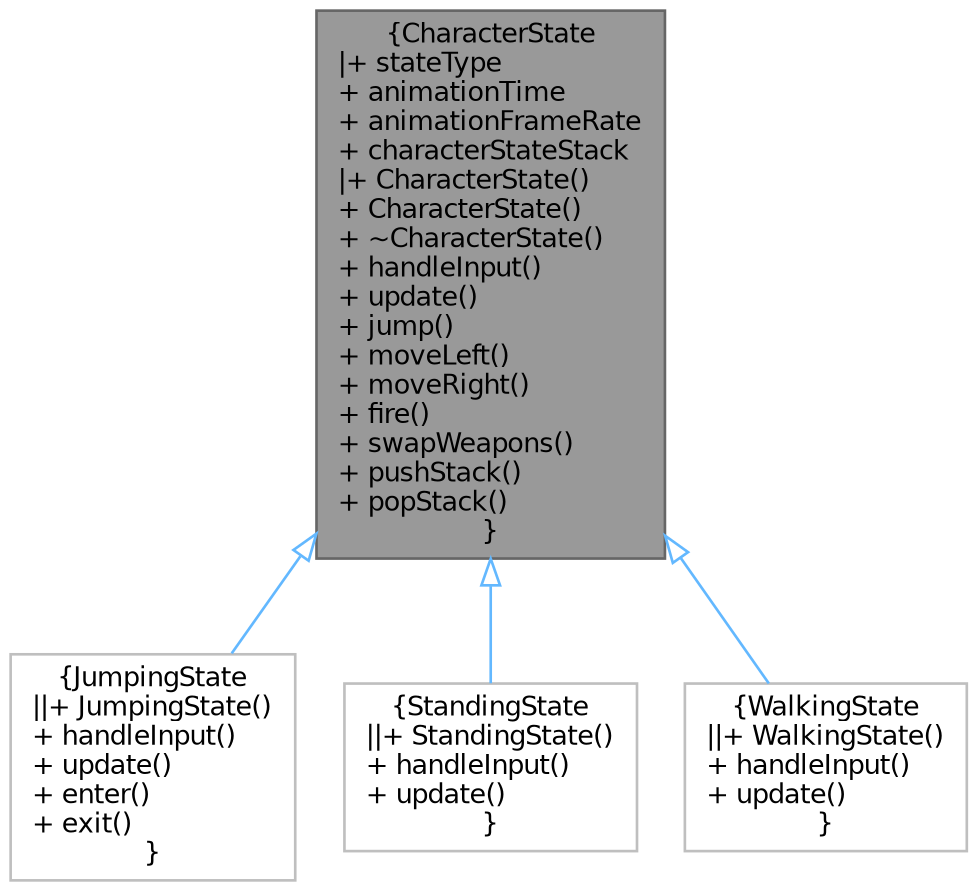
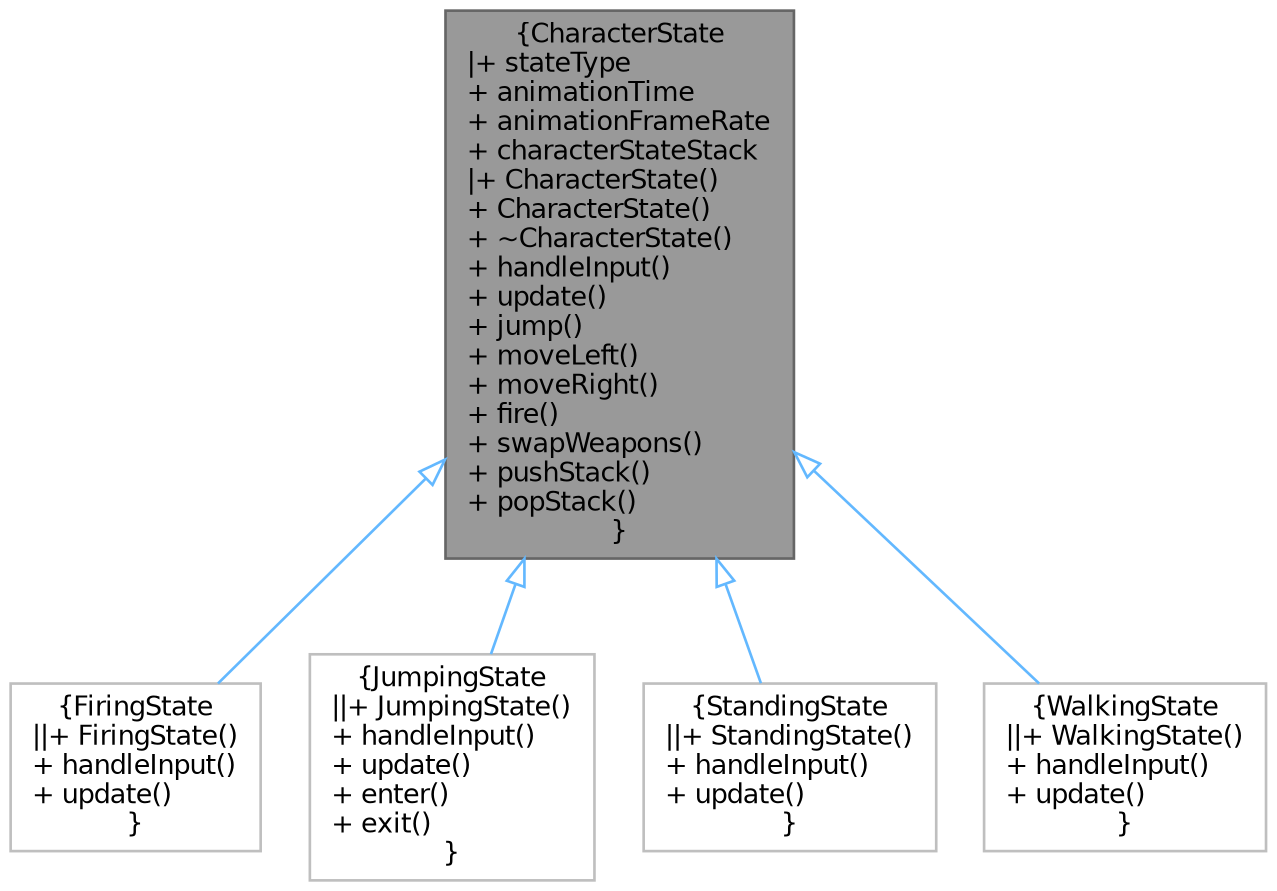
node "{FiringState ||+ FiringState() + handleInput() + update() }": added
